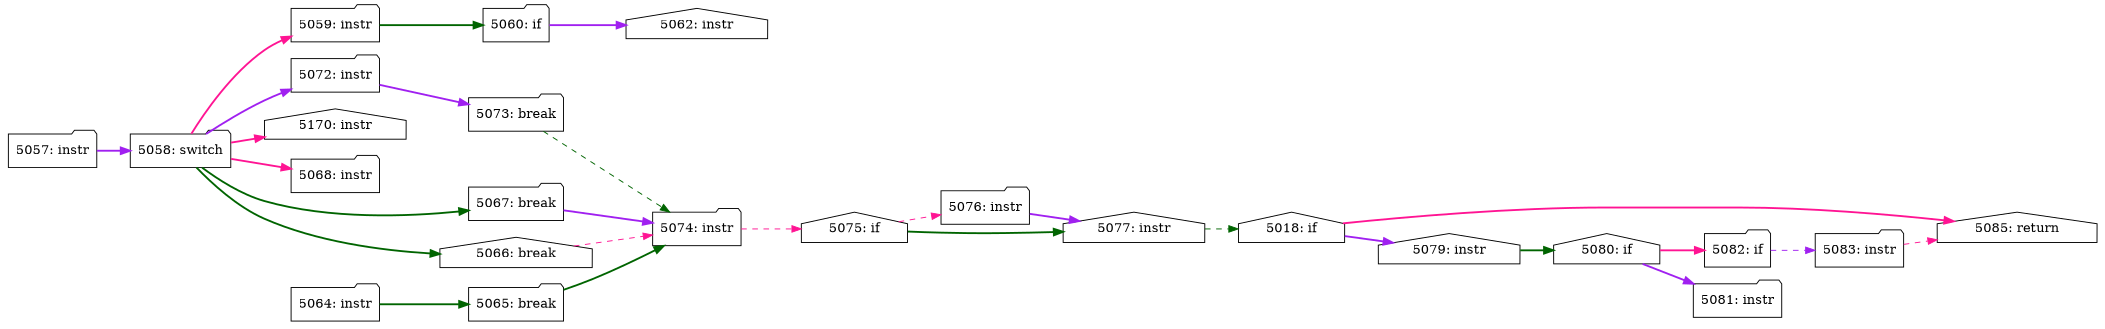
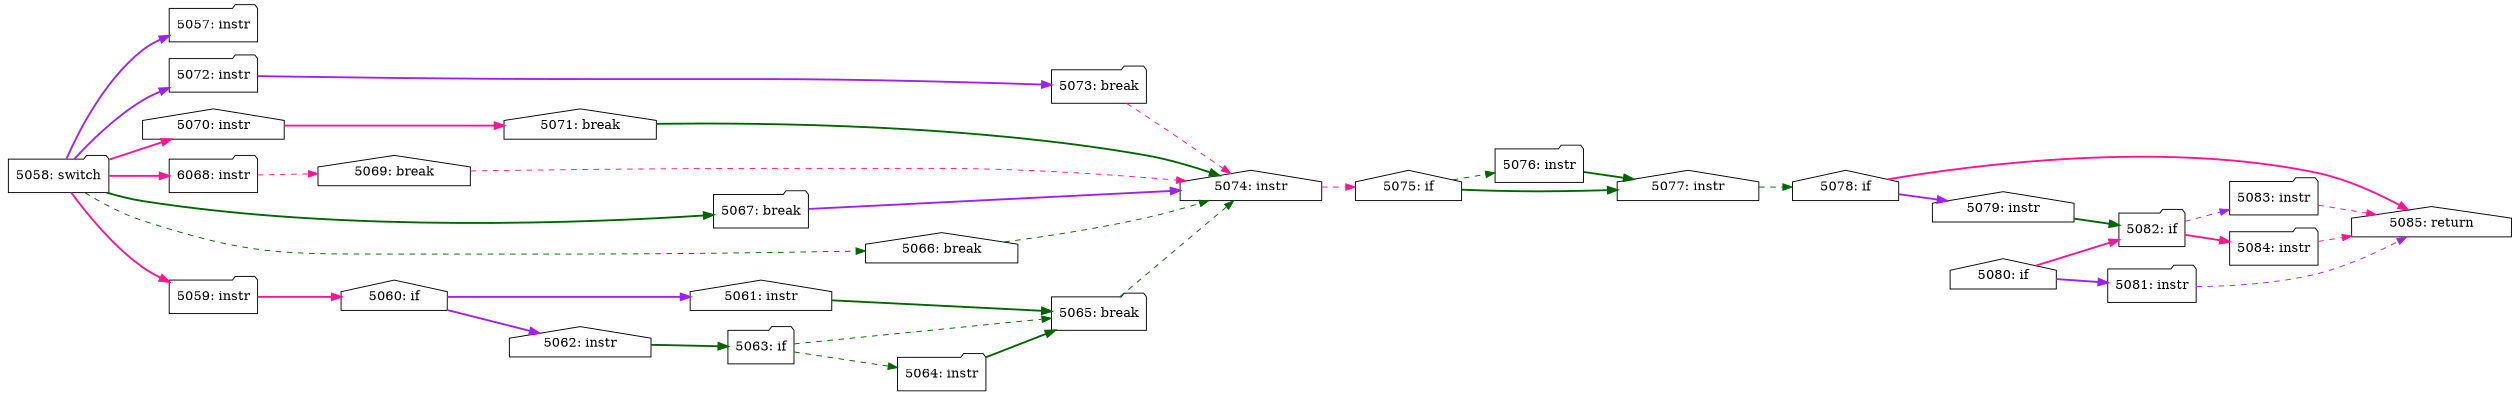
edge "5059: instr" -> "5060: if": color darkgreen -> deeppink
node "5060: if": shape folder -> house
node "5170: instr": label "5170: instr" -> "5070: instr"
node "5071: break": added
edge "5057: instr" -> "5058: switch": reversed
edge "5073: break" -> "5074: instr": color darkgreen -> deeppink
node "5069: break": added
node "5068: instr": label "5068: instr" -> "6068: instr"
edge "5076: instr" -> "5077: instr": color purple -> darkgreen
edge "5075: if" -> "5076: instr": color deeppink -> darkgreen
node "5074: instr": shape folder -> house
node "5018: if": label "5018: if" -> "5078: if"
edge "5058: switch" -> "5066: break": style bold -> dashed
edge "5066: break" -> "5074: instr": color deeppink -> darkgreen
node "5084: instr": added
edge "5079: instr" -> "5080: if": now "5079: instr" -> "5082: if"
edge "5065: break" -> "5074: instr": style bold -> dashed
edge "5081: instr" -> "5085: return": added
node "5061: instr": added
node "5063: if": added
